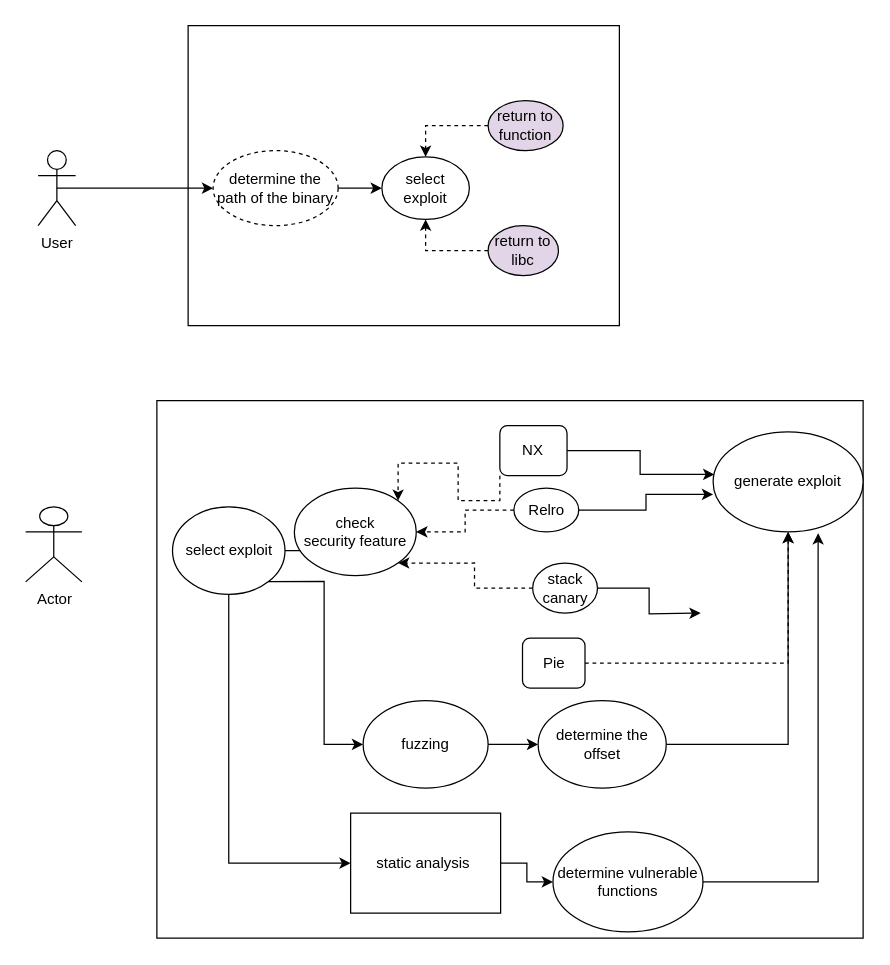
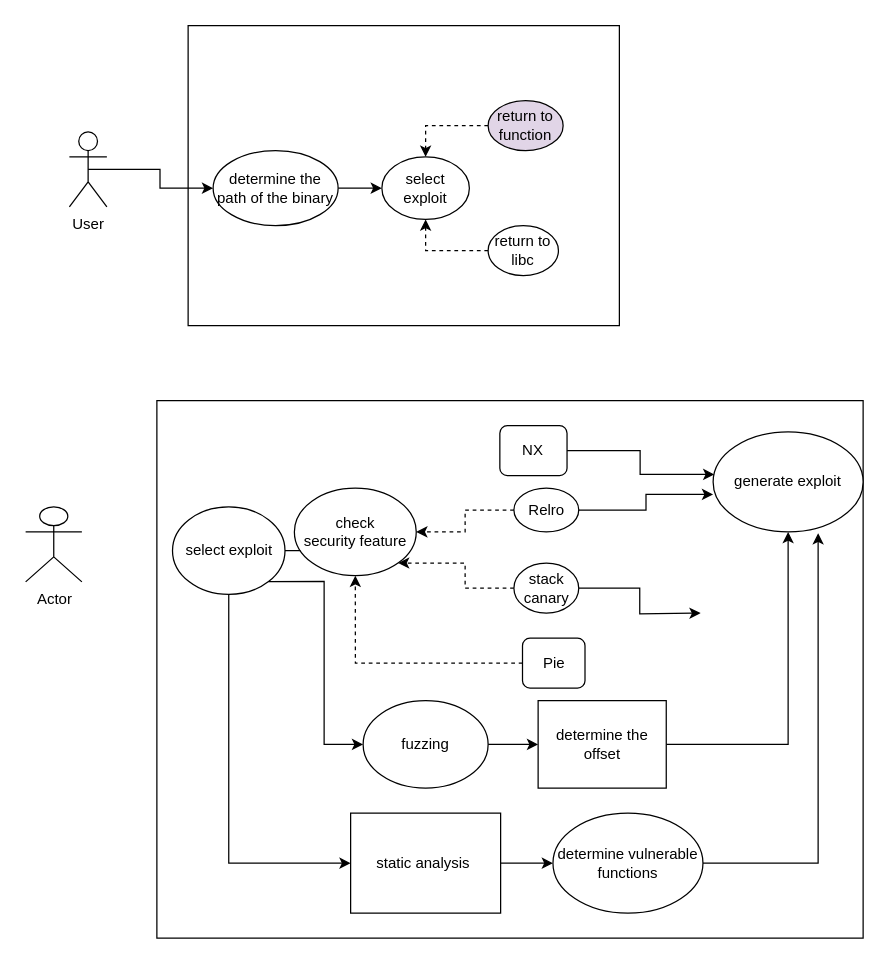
node "User": moved (57, 188) -> (88, 169)
node "determine the path of the binary": style dashed -> solid
node "return to libc": fillcolor #e1d5e7 -> #ffffff
edge "NX" -> "check security feature": removed
node "stack canary": moved (565, 588) -> (546, 588)
edge "Pie" -> "generate exploit": now "Pie" -> "check security feature"
node "determine the offset": shape ellipse -> rectangle
node "determine vulnerable functions": moved (628, 882) -> (628, 863)
